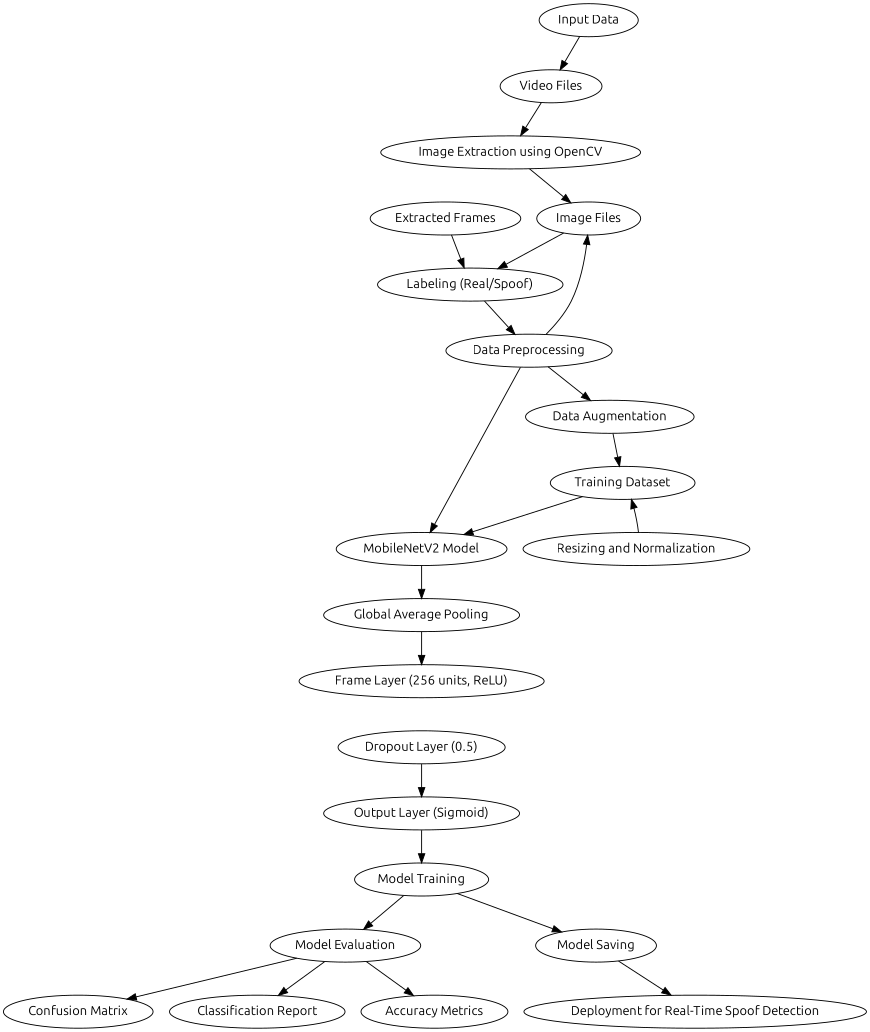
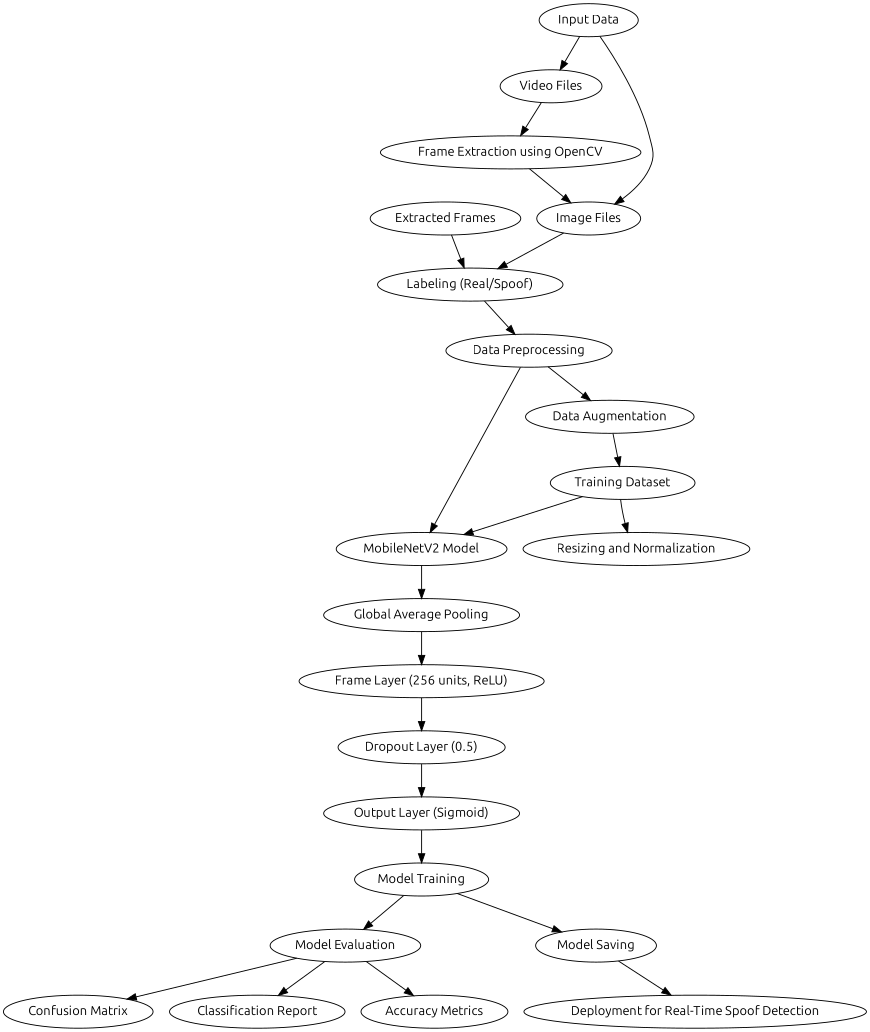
node "Image Extraction using OpenCV": label "Image Extraction using OpenCV" -> "Frame Extraction using OpenCV"
edge "Data Preprocessing" -> "Image Files": now "Input Data" -> "Image Files"
edge "Resizing and Normalization" -> "Training Dataset": reversed
edge "Frame Layer (256 units, ReLU)" -> "Dropout Layer (0.5)": added
